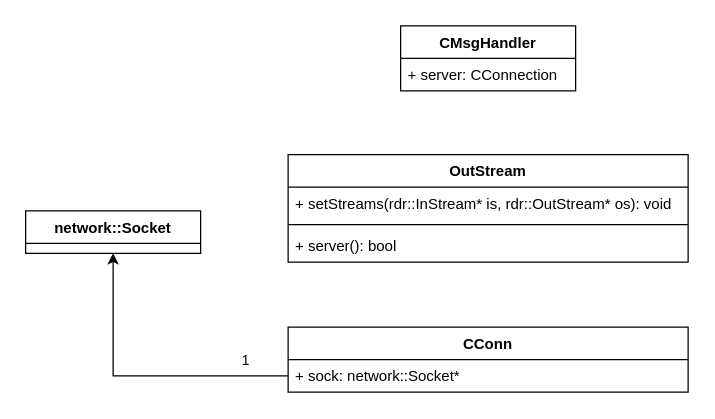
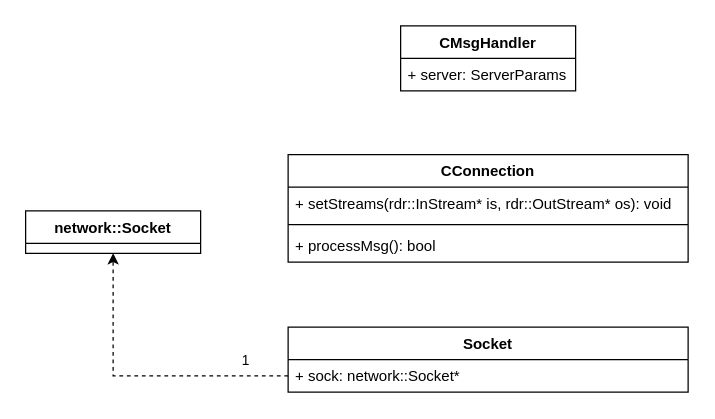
node "+ server: CConnection": label "+ server: CConnection" -> "+ server: ServerParams"
node "OutStream": label "OutStream" -> "CConnection"
node "+ server(): bool": label "+ server(): bool" -> "+ processMsg(): bool"
node "CConn": label "CConn" -> "Socket"
edge "+ sock: network::Socket*" -> "network::Socket": style solid -> dashed
